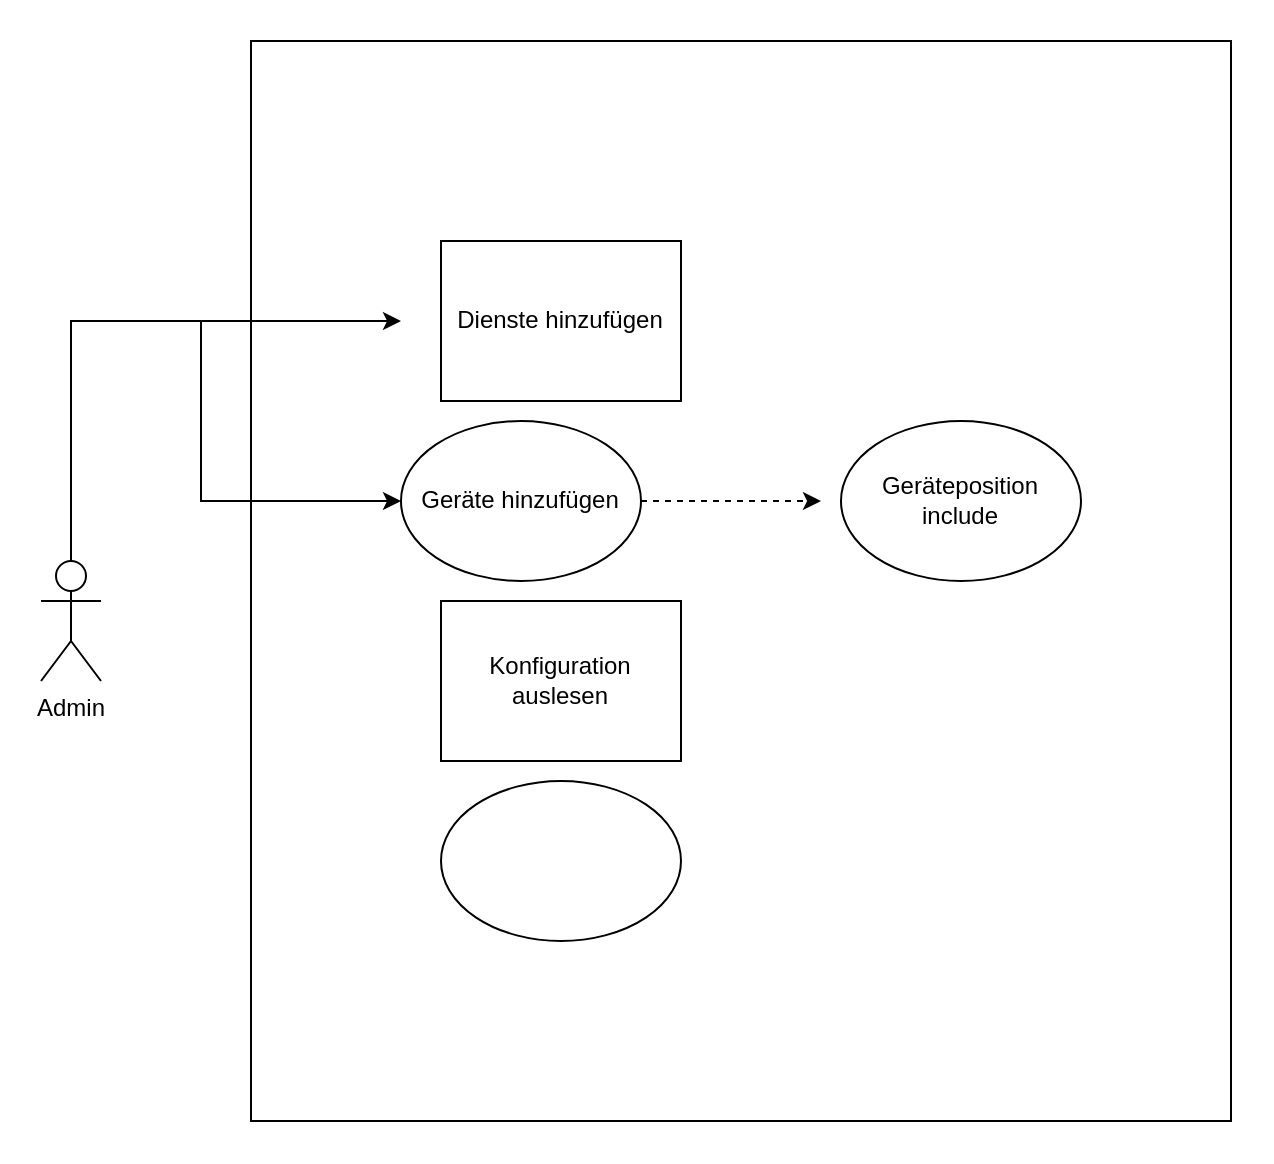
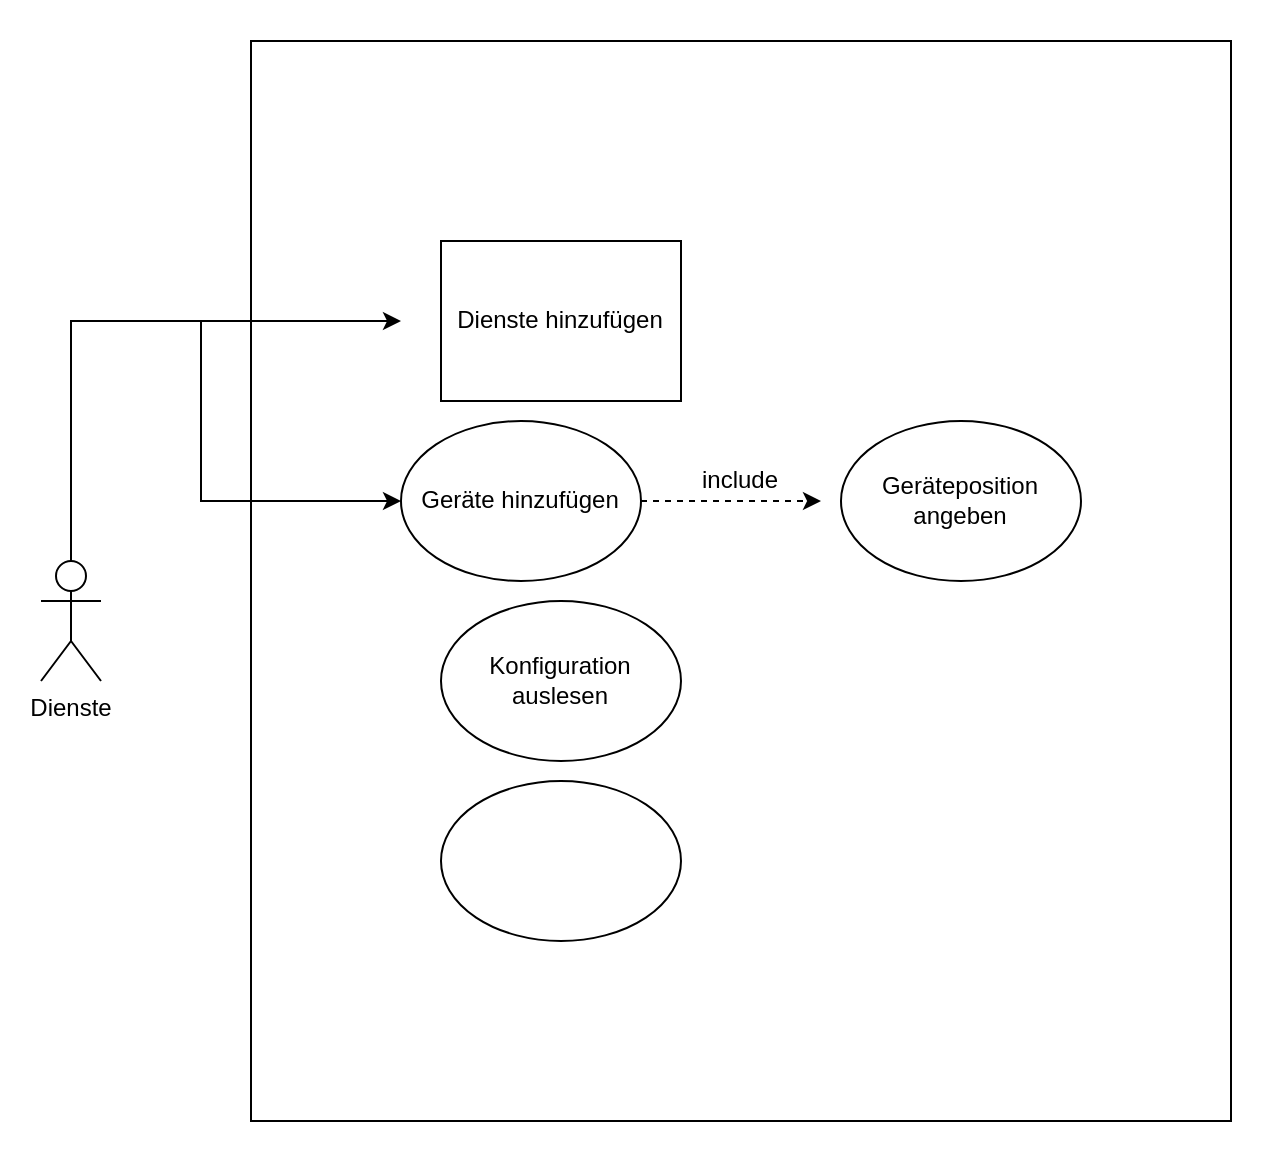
node "include": added
node "Geräteposition include": label "Geräteposition include" -> "Geräteposition angeben"
node "Konfiguration auslesen": shape rectangle -> ellipse
node "Admin": label "Admin" -> "Dienste"
